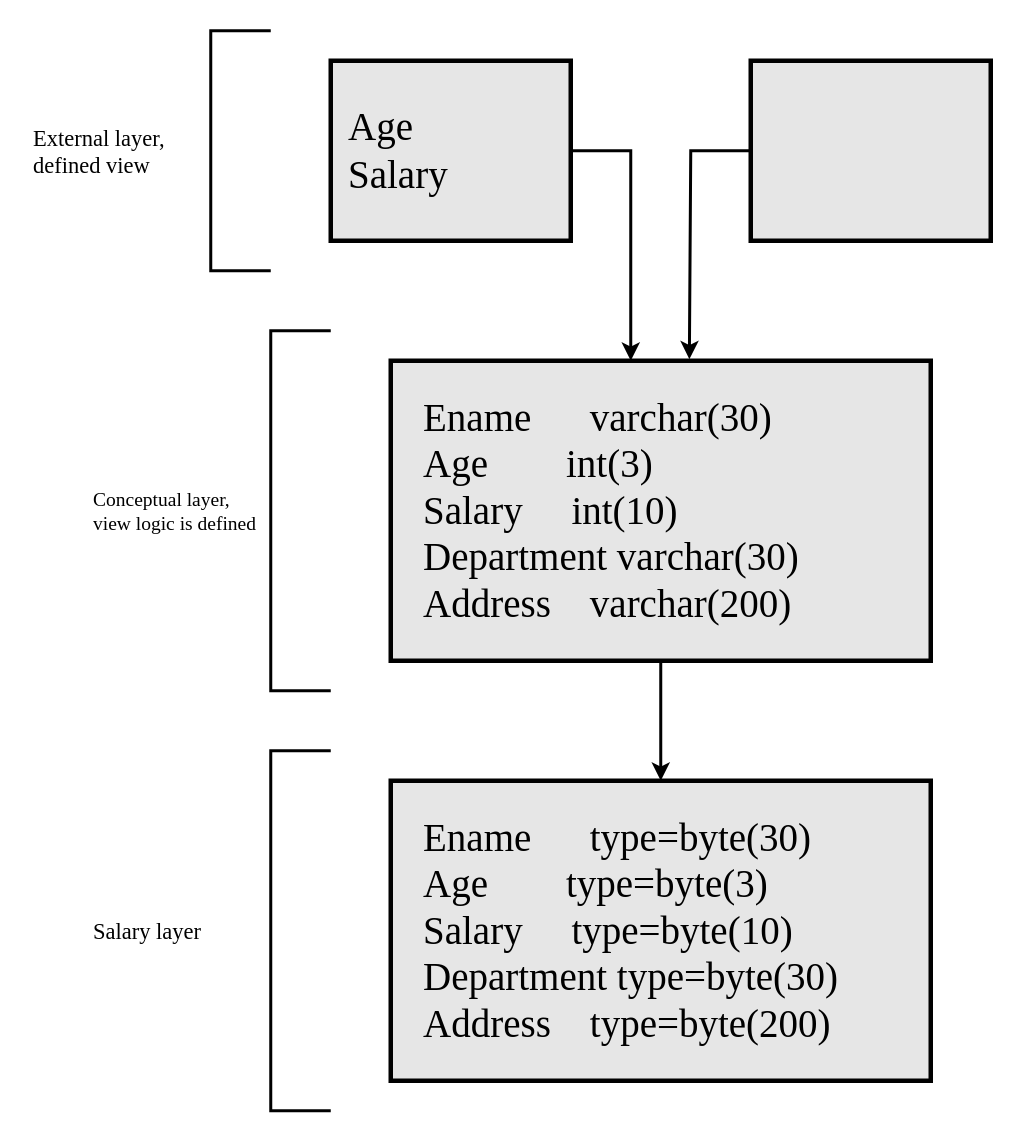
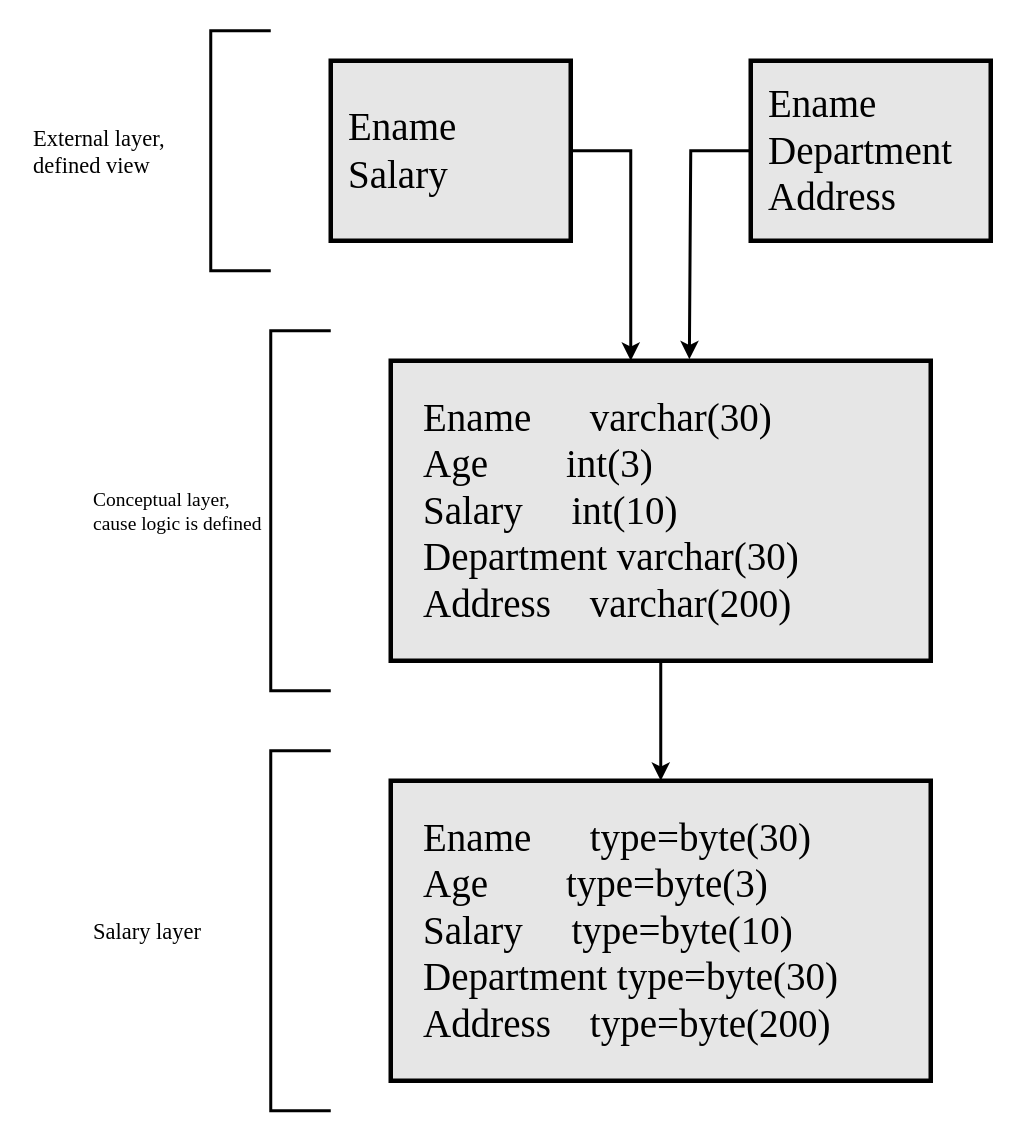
node "Age Salary": label "Age Salary" -> "Ename Salary"
node "Ename Department Address": added
node "Conceptual layer, view logic is defined": label "Conceptual layer, view logic is defined" -> "Conceptual layer, cause logic is defined"
